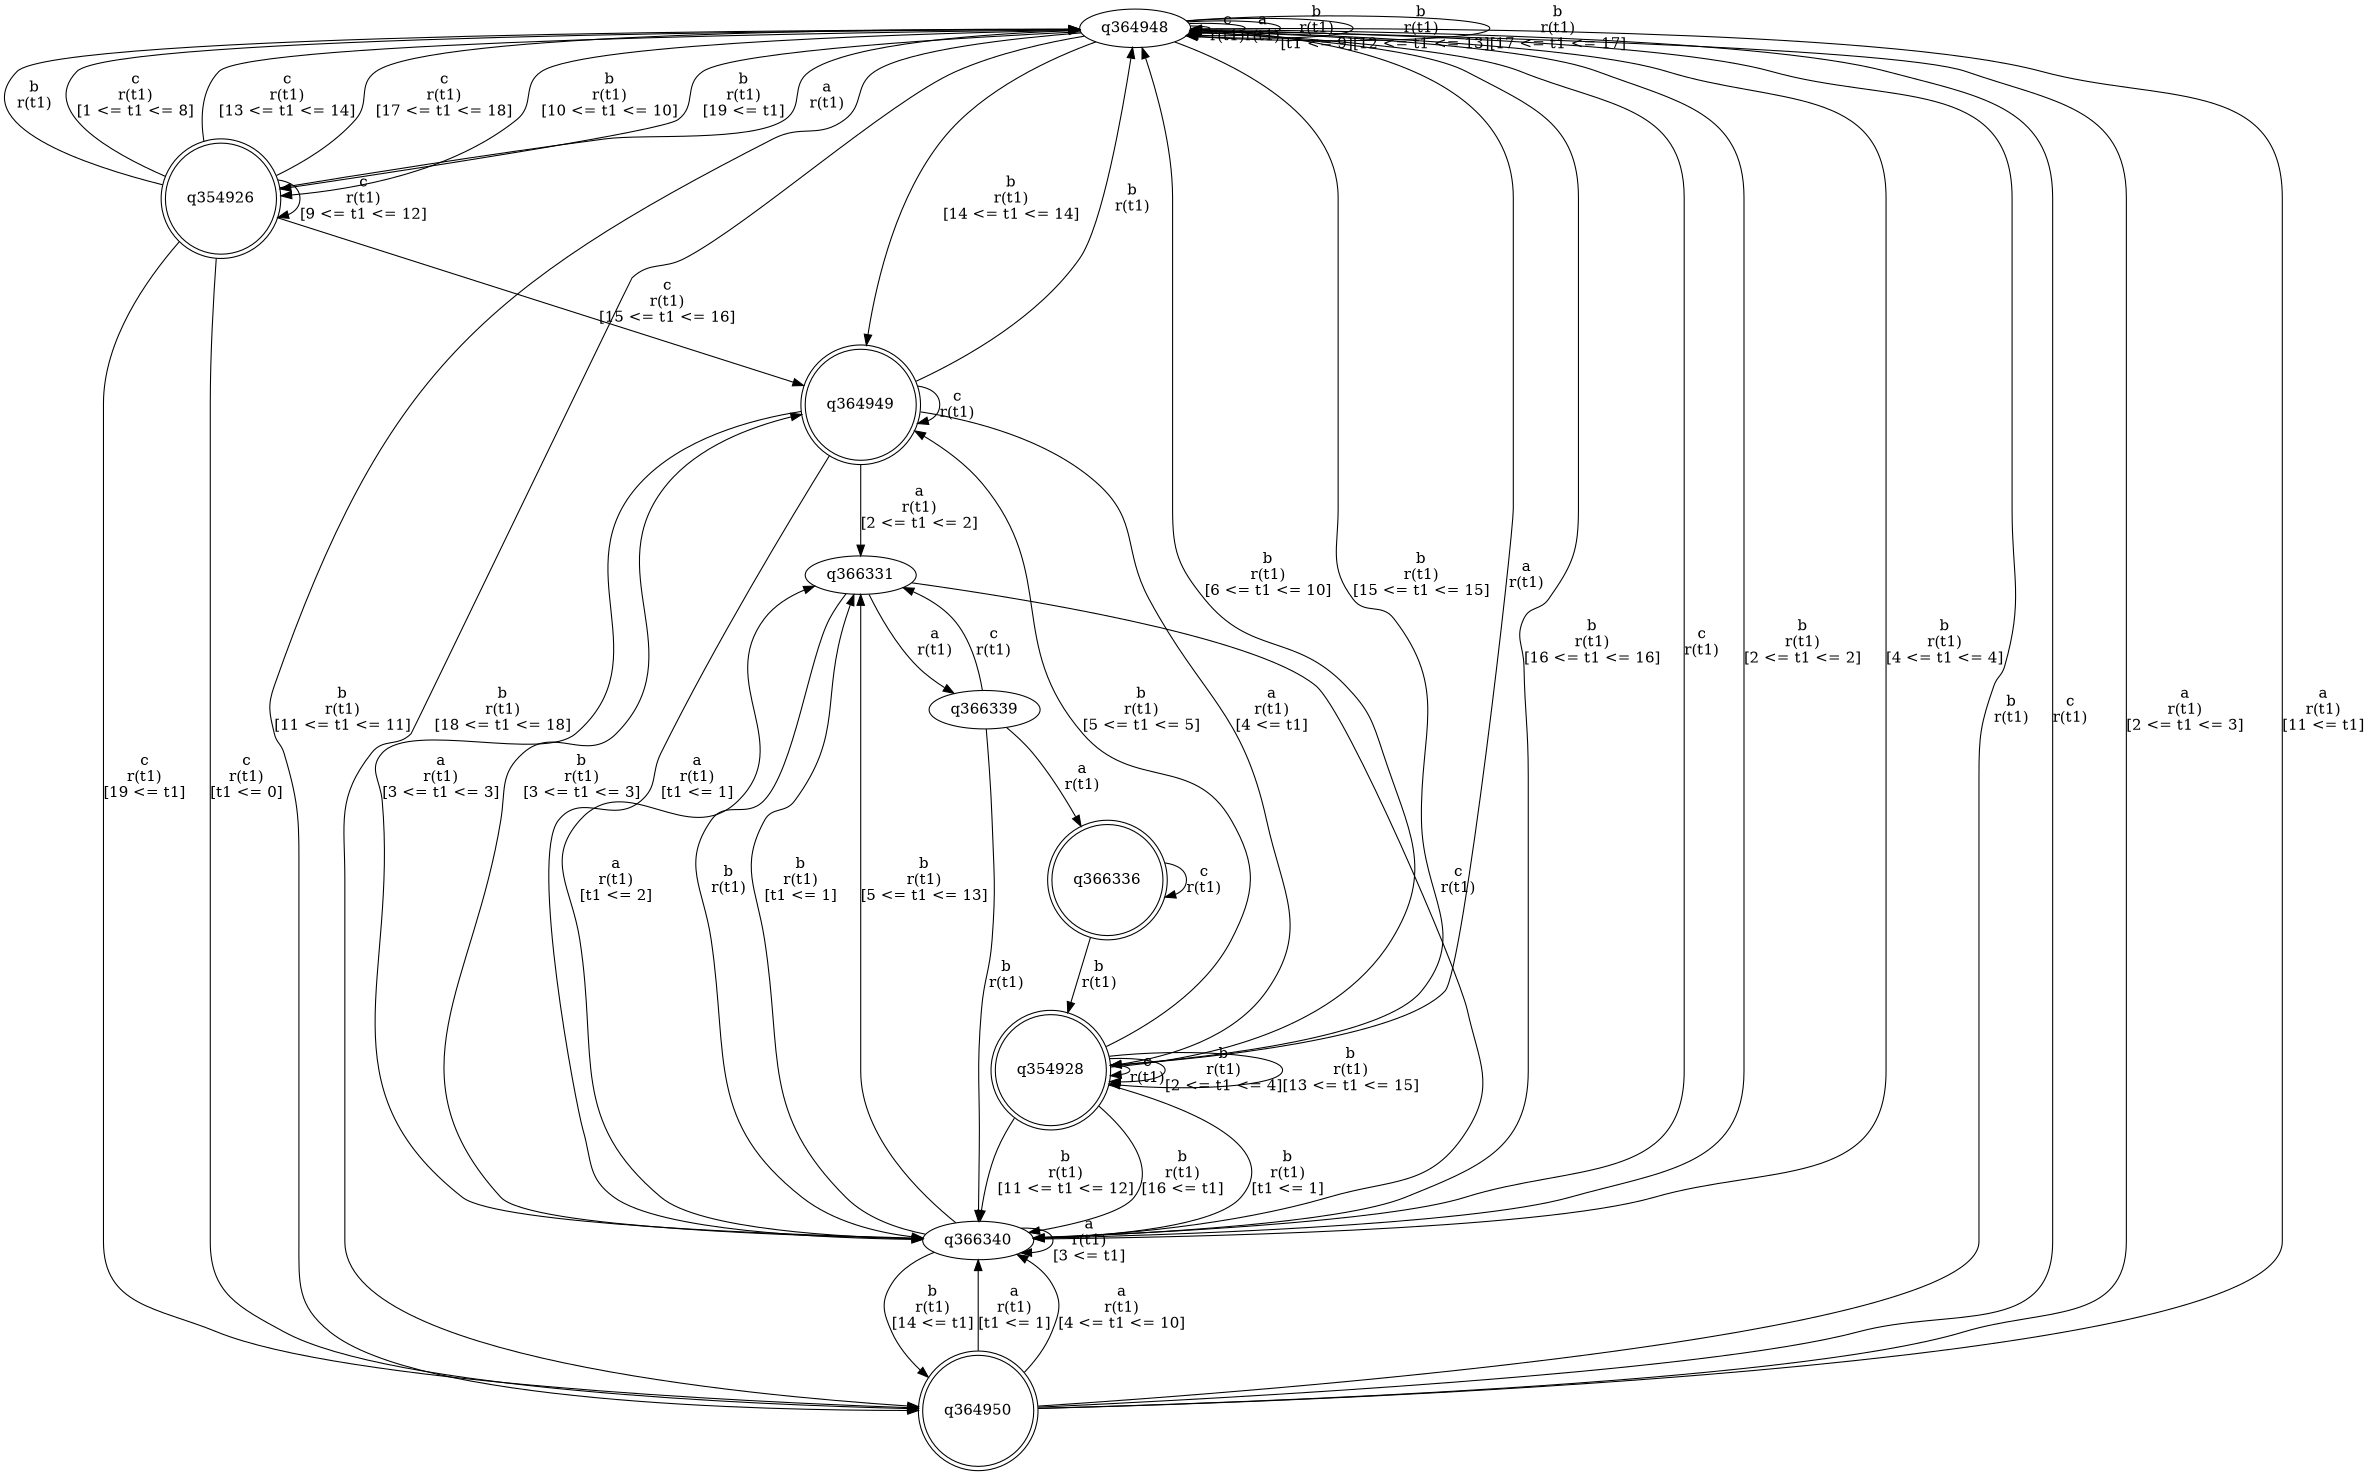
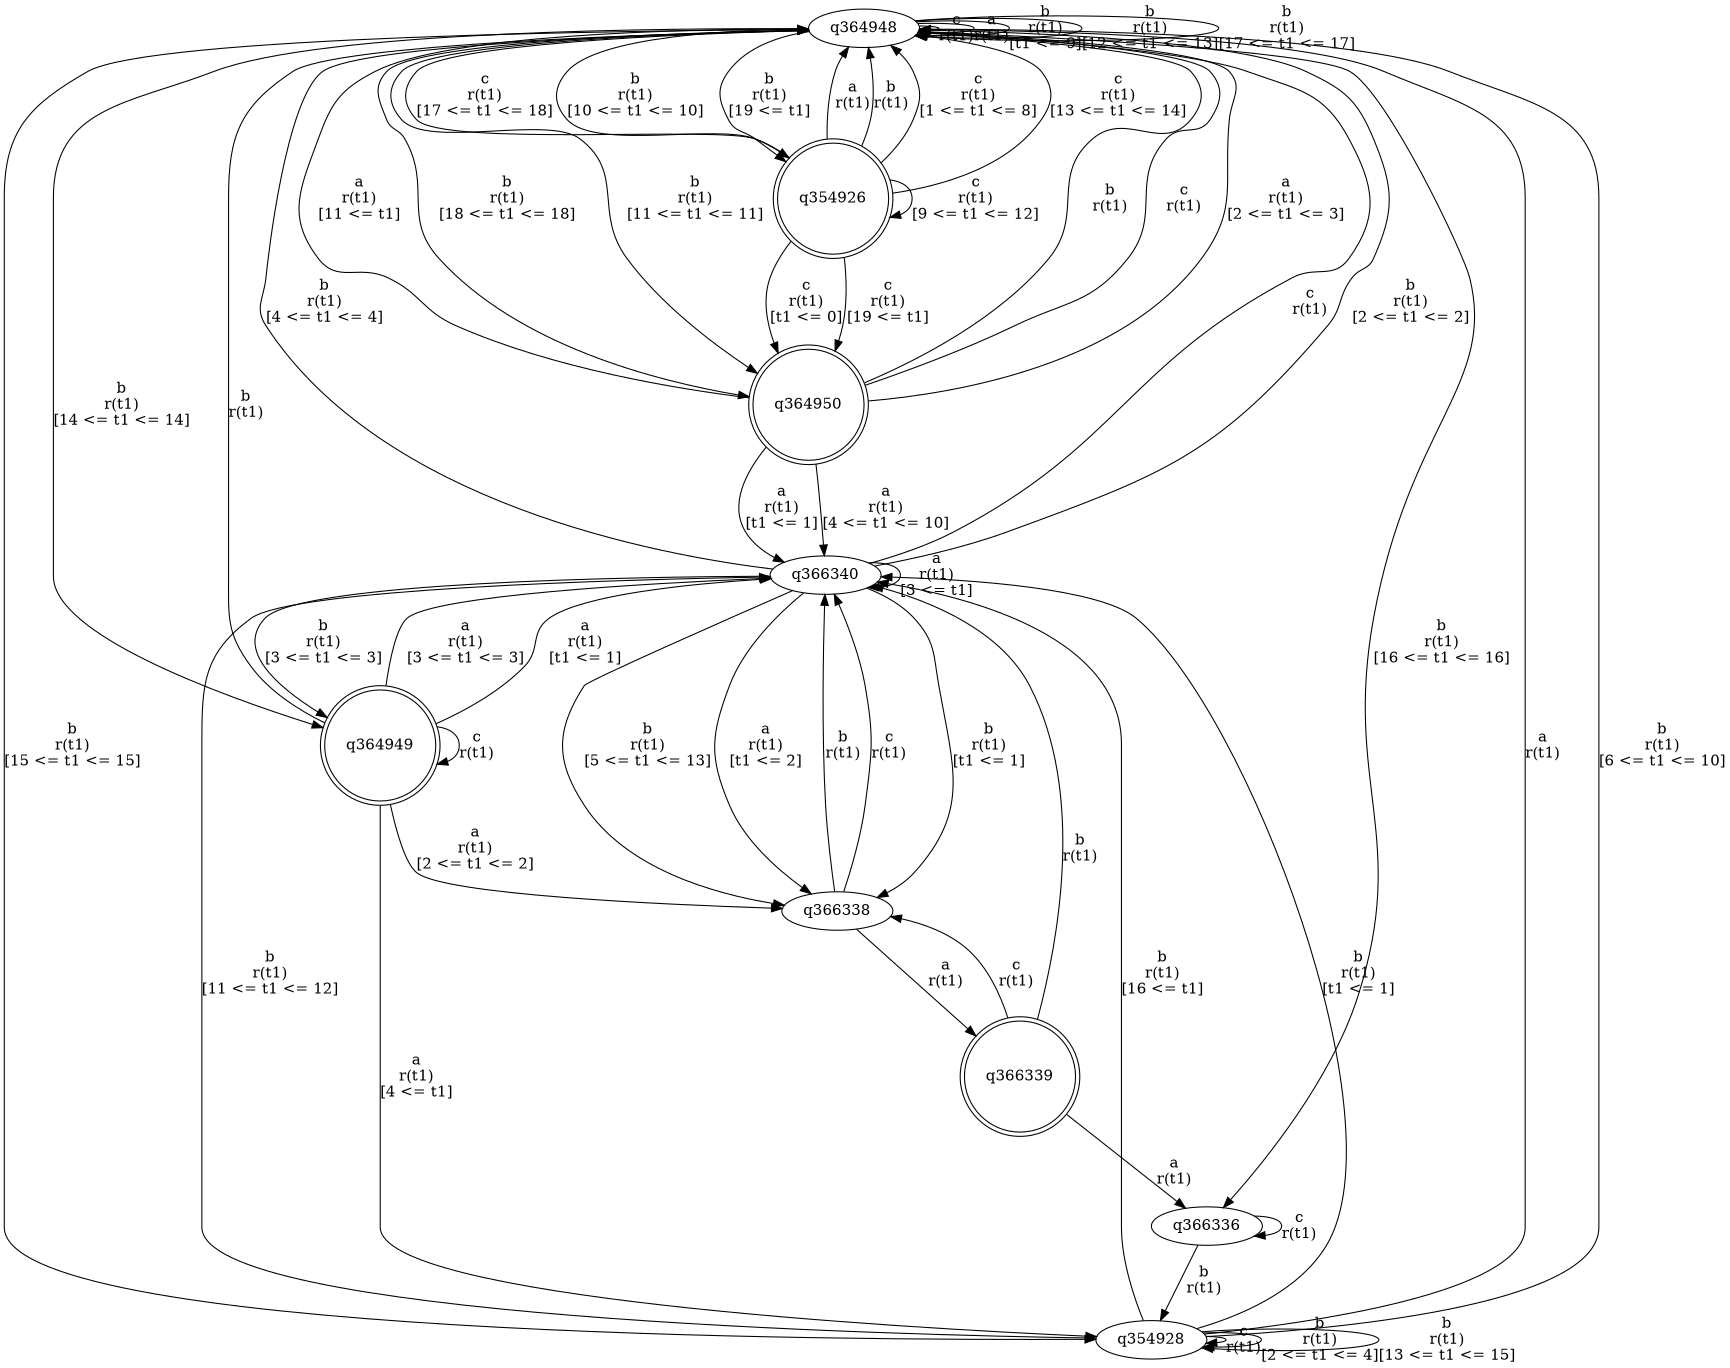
edge "q354926" -> "q364949": removed, label "c r(t1) [15 <= t1 <= 16]"
node "q366331": label "q366331" -> "q366338"
edge "q364948" -> "q366340": now "q364948" -> "q366336"
node "q366339": shape ellipse -> doublecircle
edge "q354928" -> "q364949": removed, label "b r(t1) [5 <= t1 <= 5]"
node "q366336": shape doublecircle -> ellipse
node "q354928": shape doublecircle -> ellipse
edge "q366340" -> "q364950": removed, label "b r(t1) [14 <= t1]"
